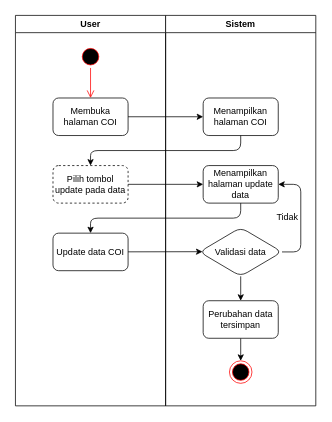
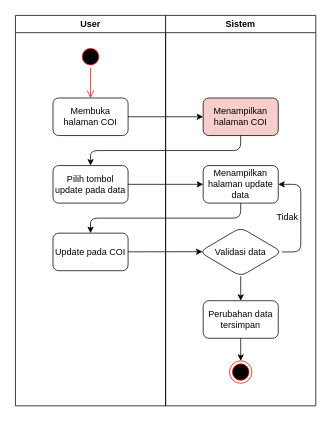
node "Menampilkan halaman COI": fillcolor #ffffff -> #f8cecc
node "Pilih tombol update pada data": style dashed -> solid
node "Update data COI": label "Update data COI" -> "Update pada COI"
